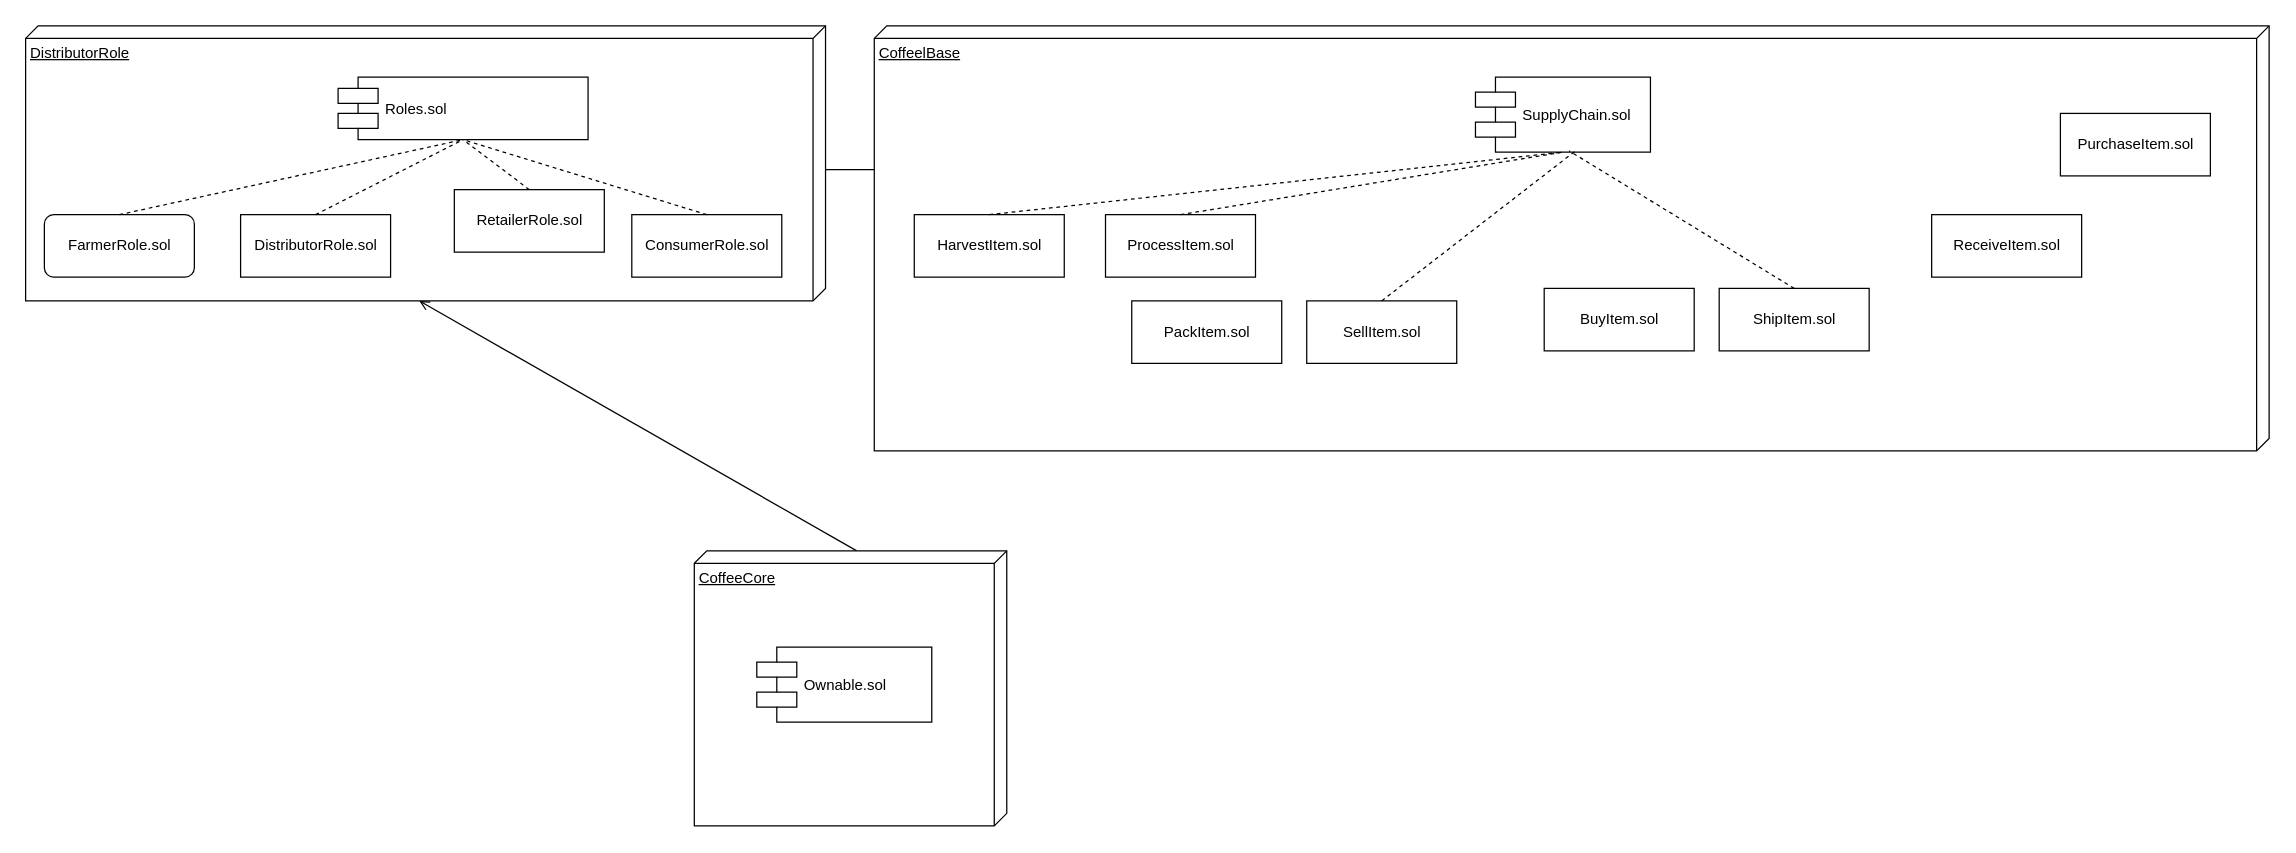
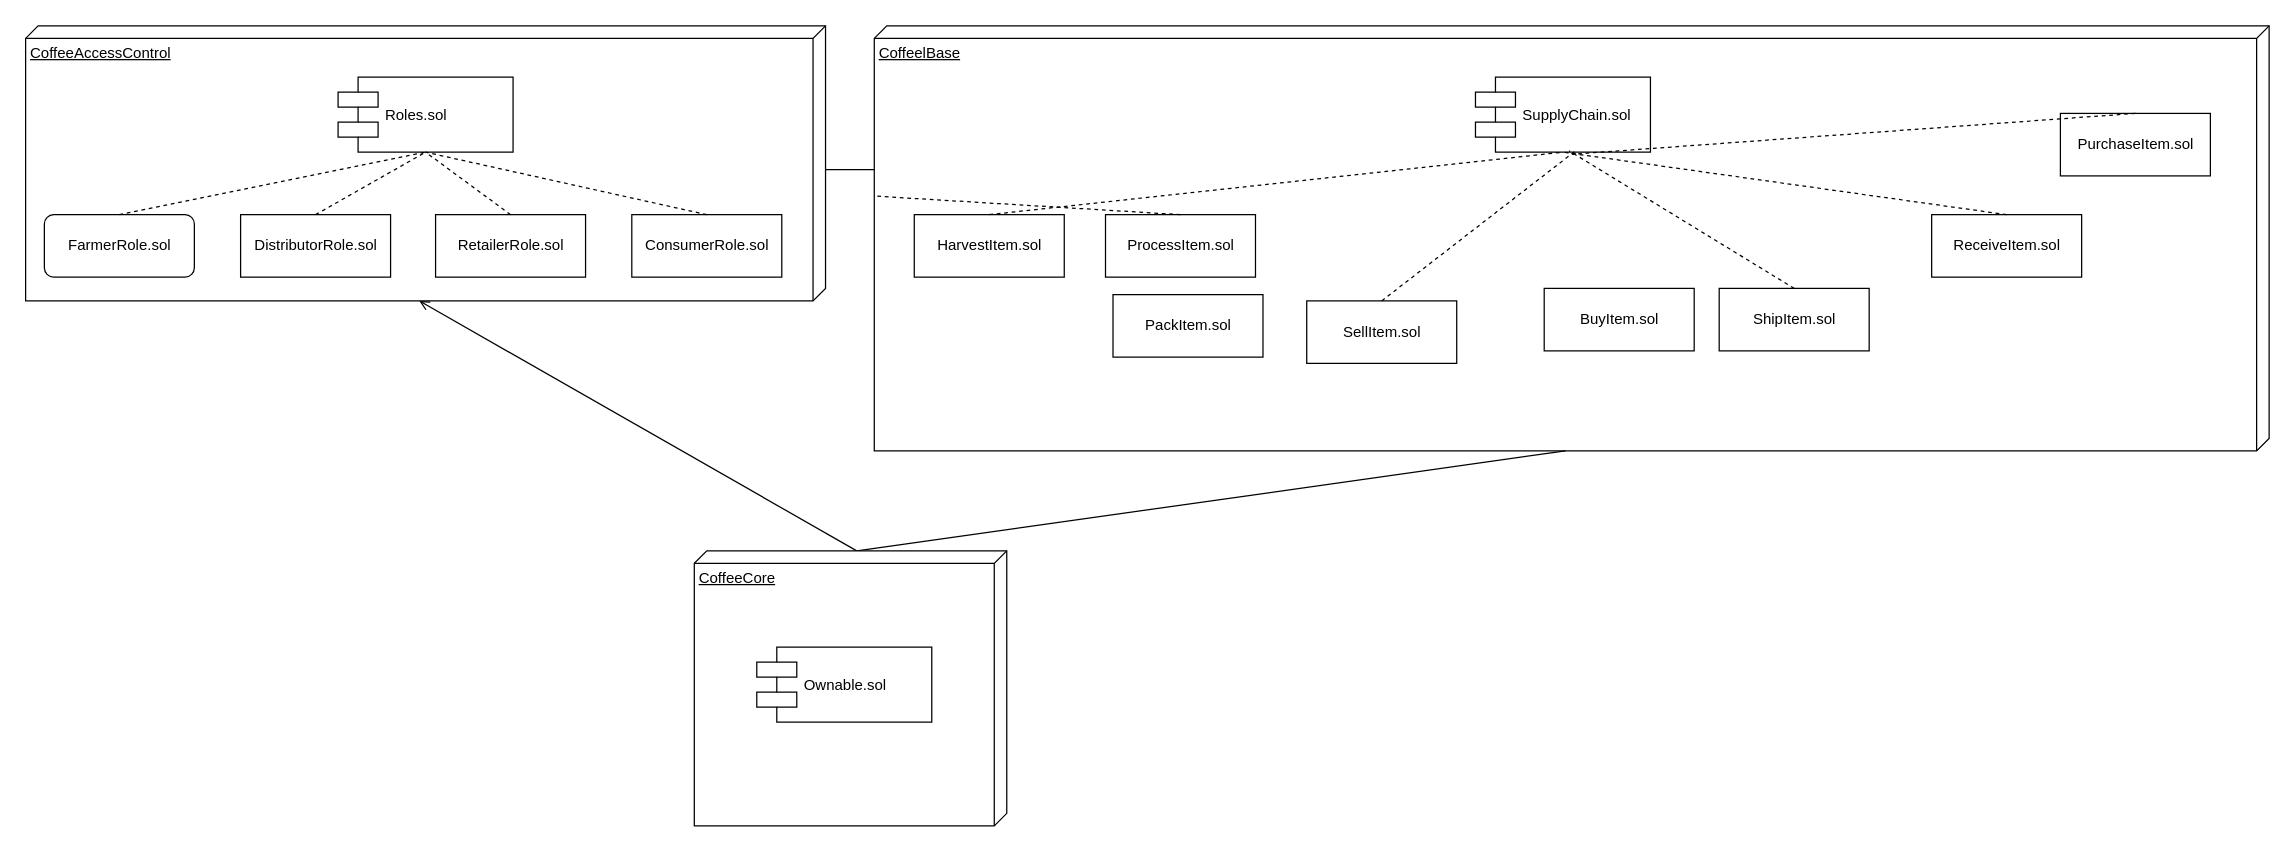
node "DistributorRole": label "DistributorRole" -> "CoffeeAccessControl"
node "Roles.sol": size 250x63 -> 175x75
edge "SupplyChain.sol" -- "PurchaseItem.sol": added
edge "SupplyChain.sol" -- "ProcessItem.sol": now "CoffeelBase" -- "ProcessItem.sol"
edge "SupplyChain.sol" -- "ReceiveItem.sol": added
node "RetailerRole.sol": moved (529, 221) -> (511, 246)
node "PackItem.sol": moved (1207, 332) -> (1188, 326)
edge "CoffeelBase" -- "CoffeeCore": added
